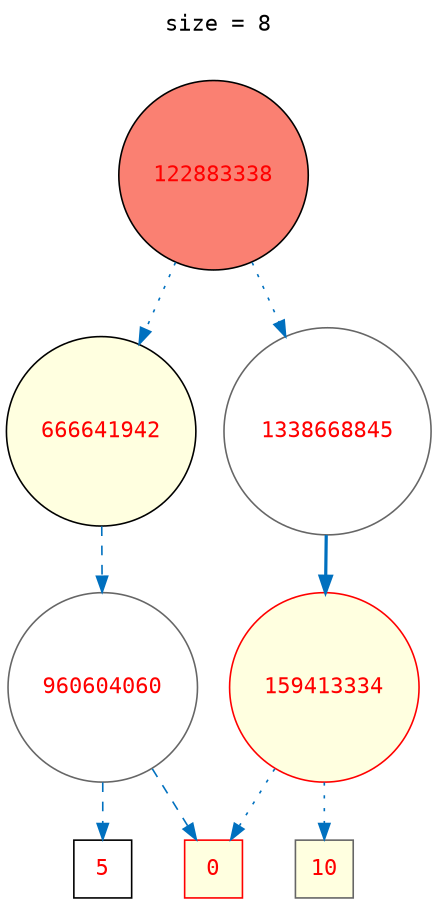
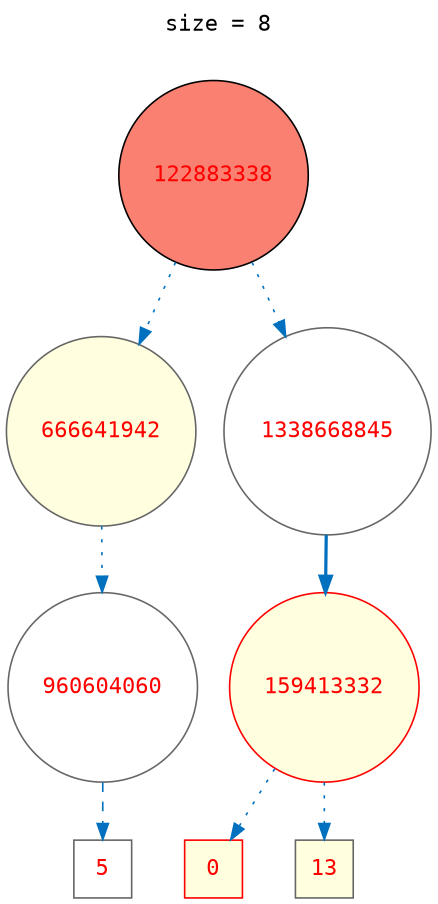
node "666641942": color black -> gray40
edge "666641942" -> "960604060": style dashed -> dotted
node "159413334": label "159413334" -> "159413332"
edge "960604060" -> "0": removed
node "5": color black -> gray40
node "10": label "10" -> "13"
